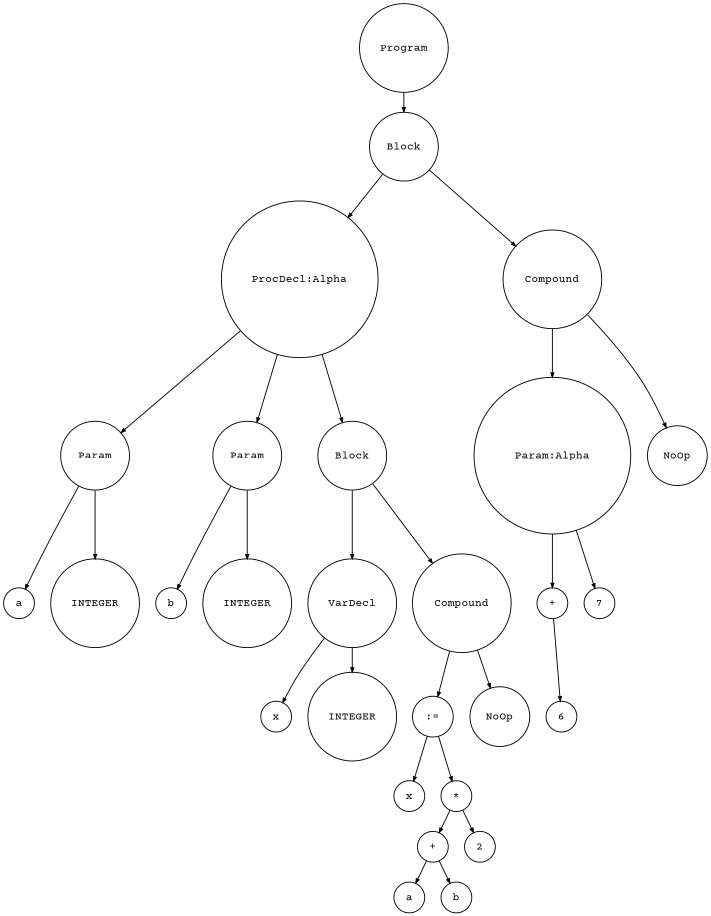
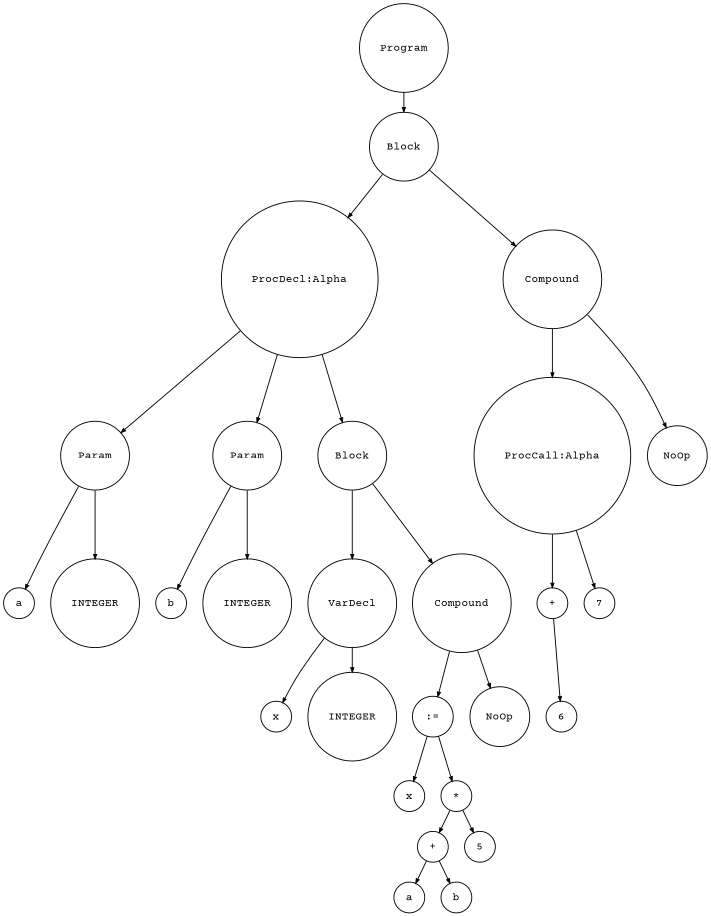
node "Param:Alpha": label "Param:Alpha" -> "ProcCall:Alpha"
node "2": label "2" -> "5"
